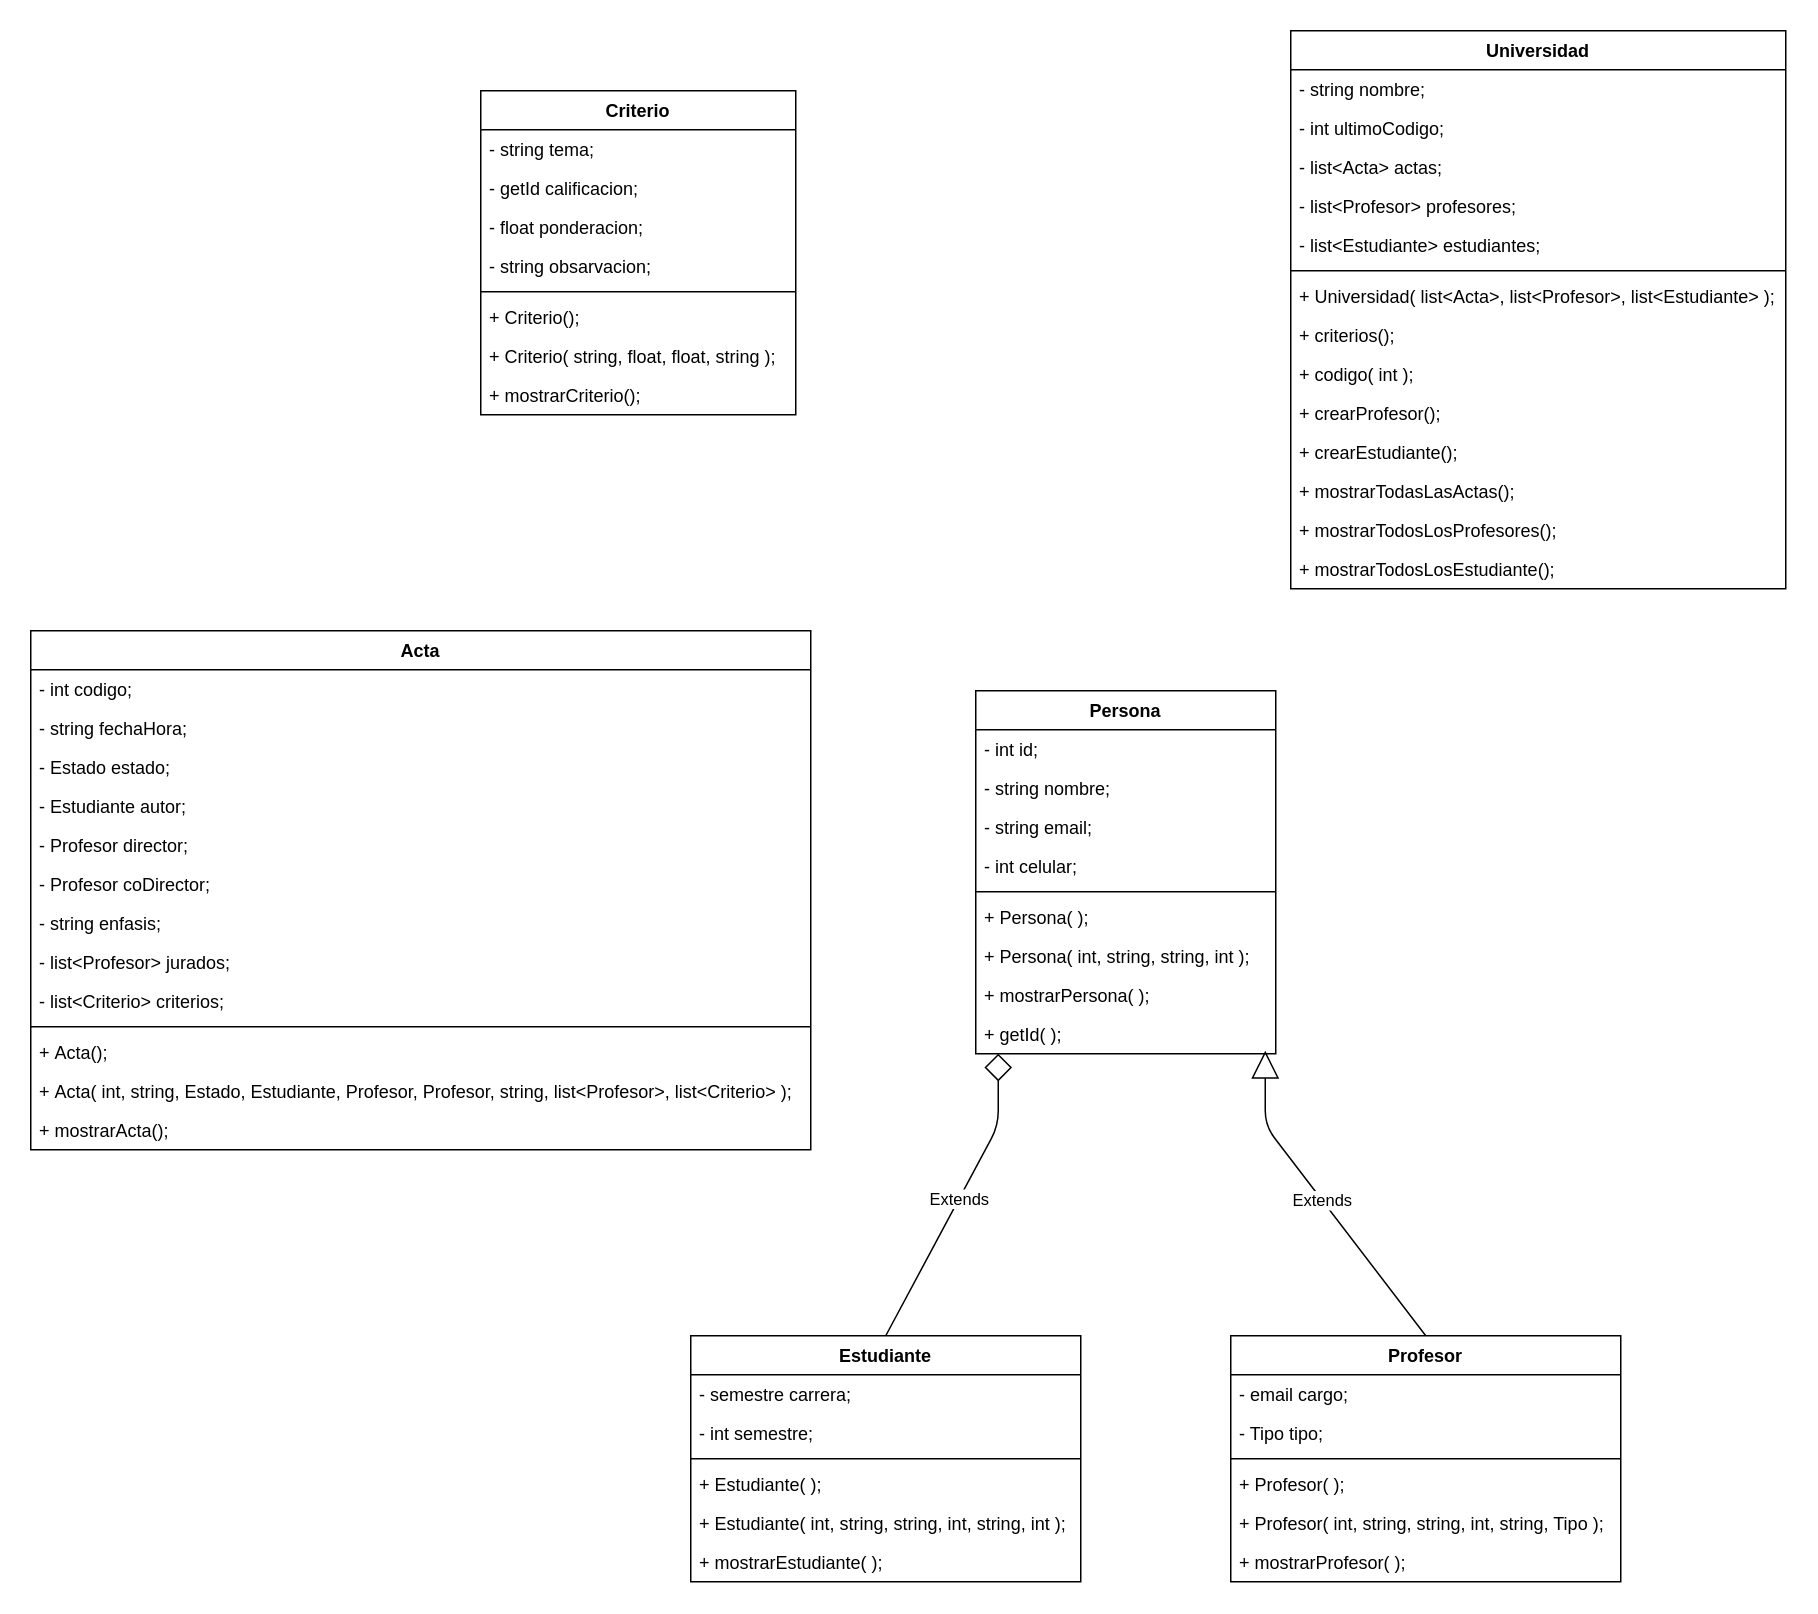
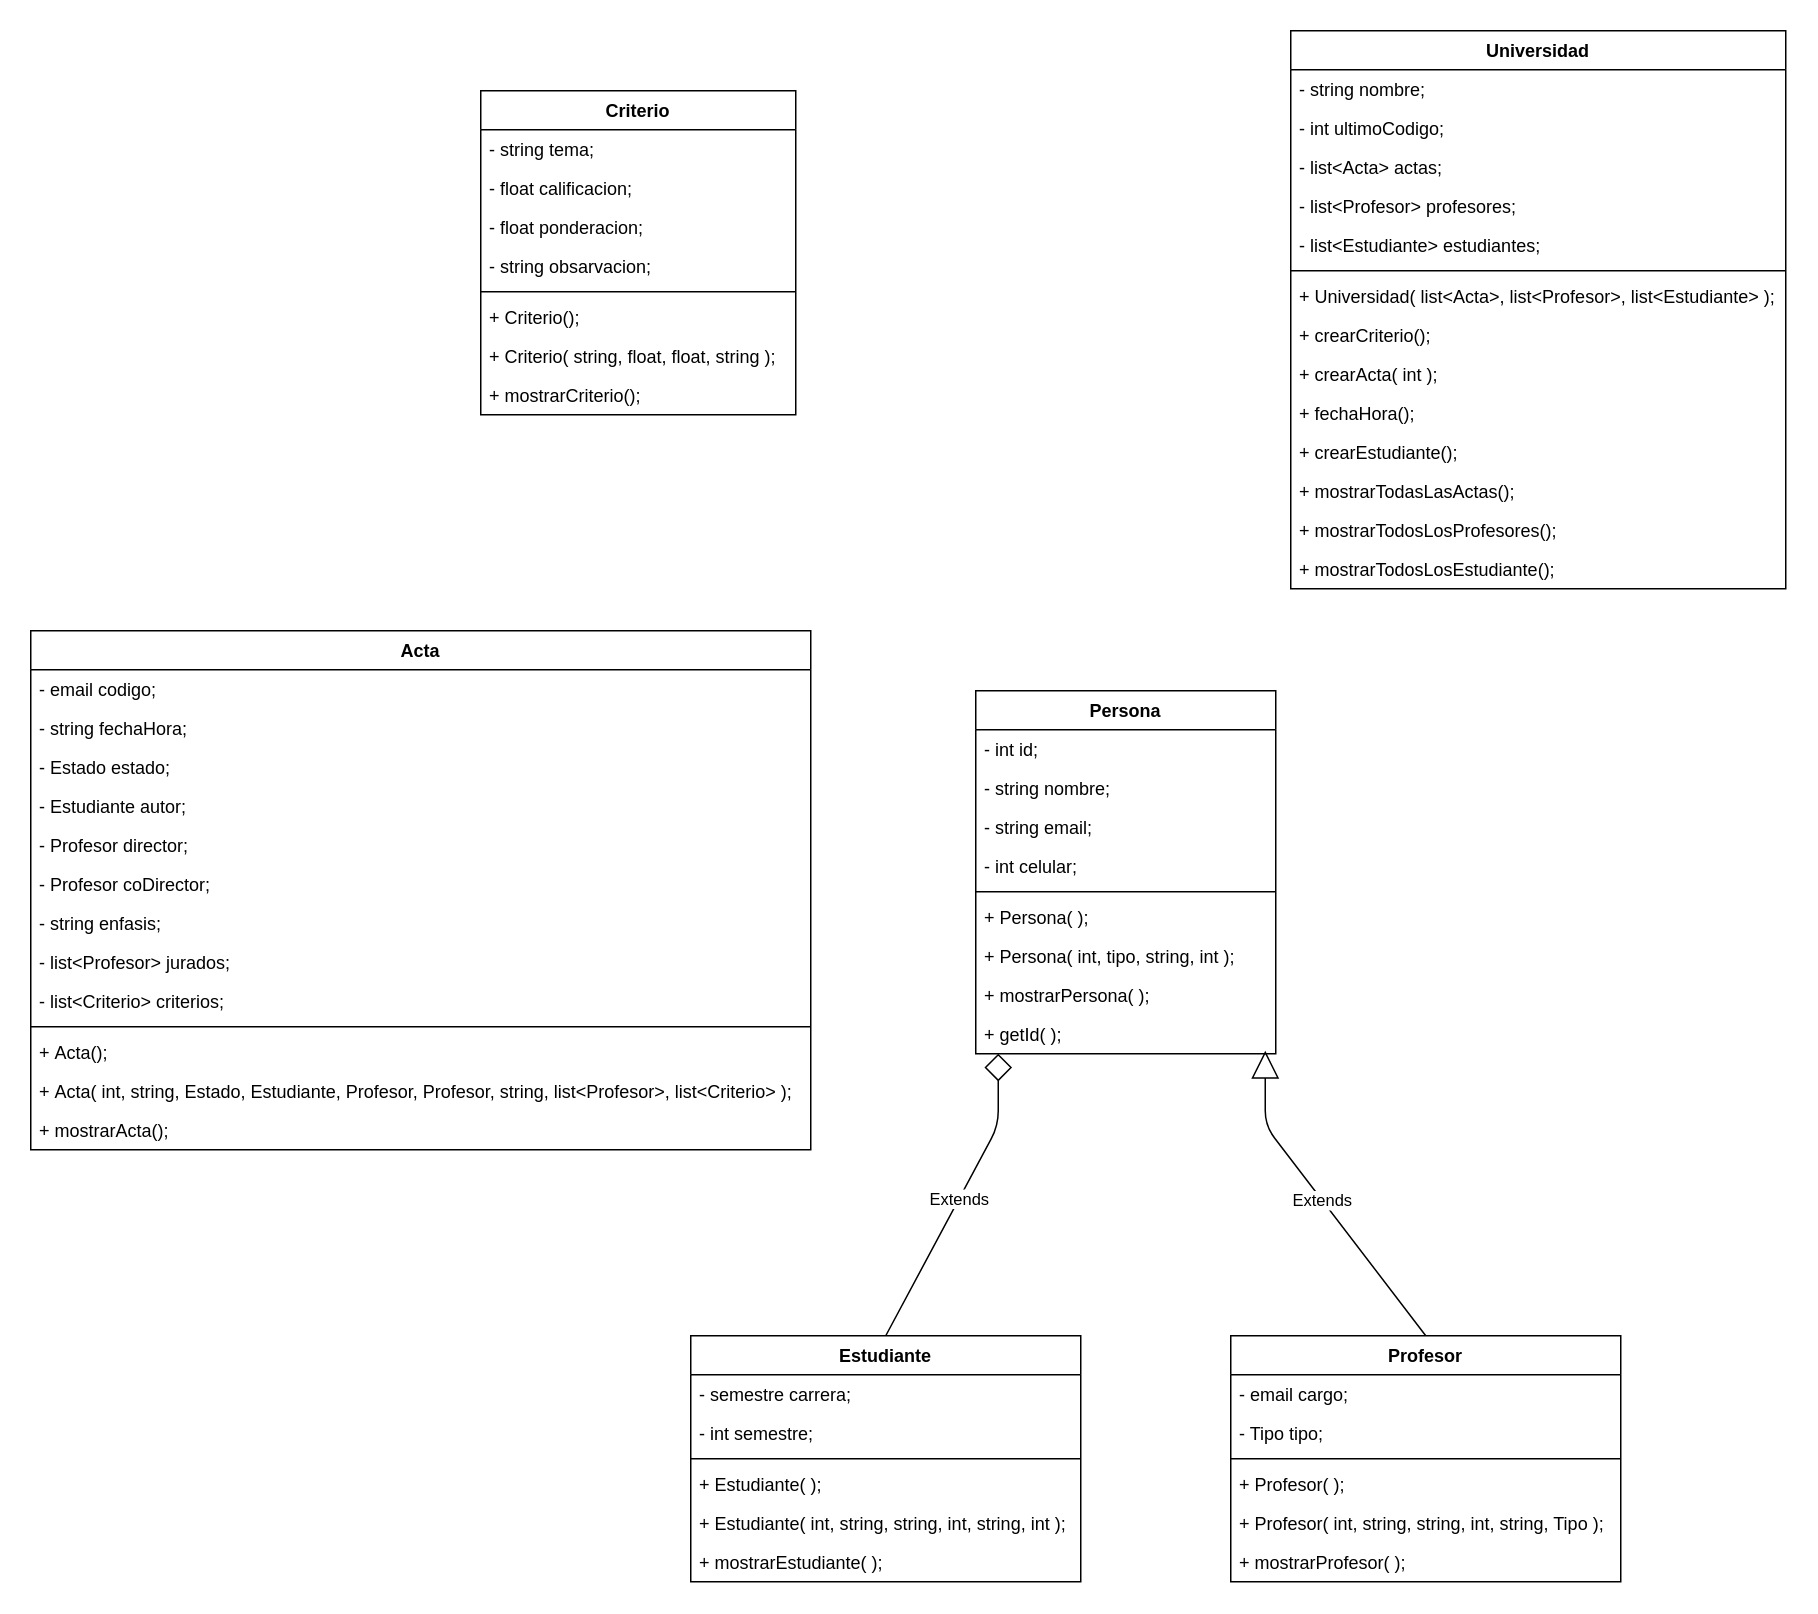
node "- getId calificacion;": label "- getId calificacion;" -> "- float calificacion;"
node "+ criterios();": label "+ criterios();" -> "+ crearCriterio();"
node "+ codigo( int );": label "+ codigo( int );" -> "+ crearActa( int );"
node "+ crearProfesor();": label "+ crearProfesor();" -> "+ fechaHora();"
node "- int codigo;": label "- int codigo;" -> "- email codigo;"
node "+ Persona( int, string, string, int );": label "+ Persona( int, string, string, int );" -> "+ Persona( int, tipo, string, int );"
